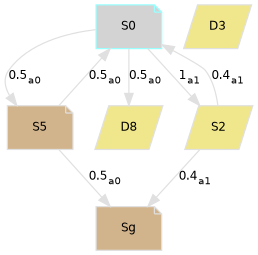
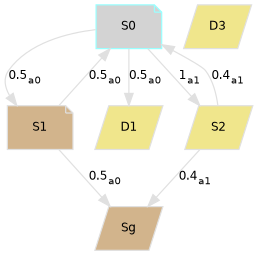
node "S5": label "S5" -> "S1"
node "D8": label "D8" -> "D1"
node "Sg": shape note -> parallelogram
